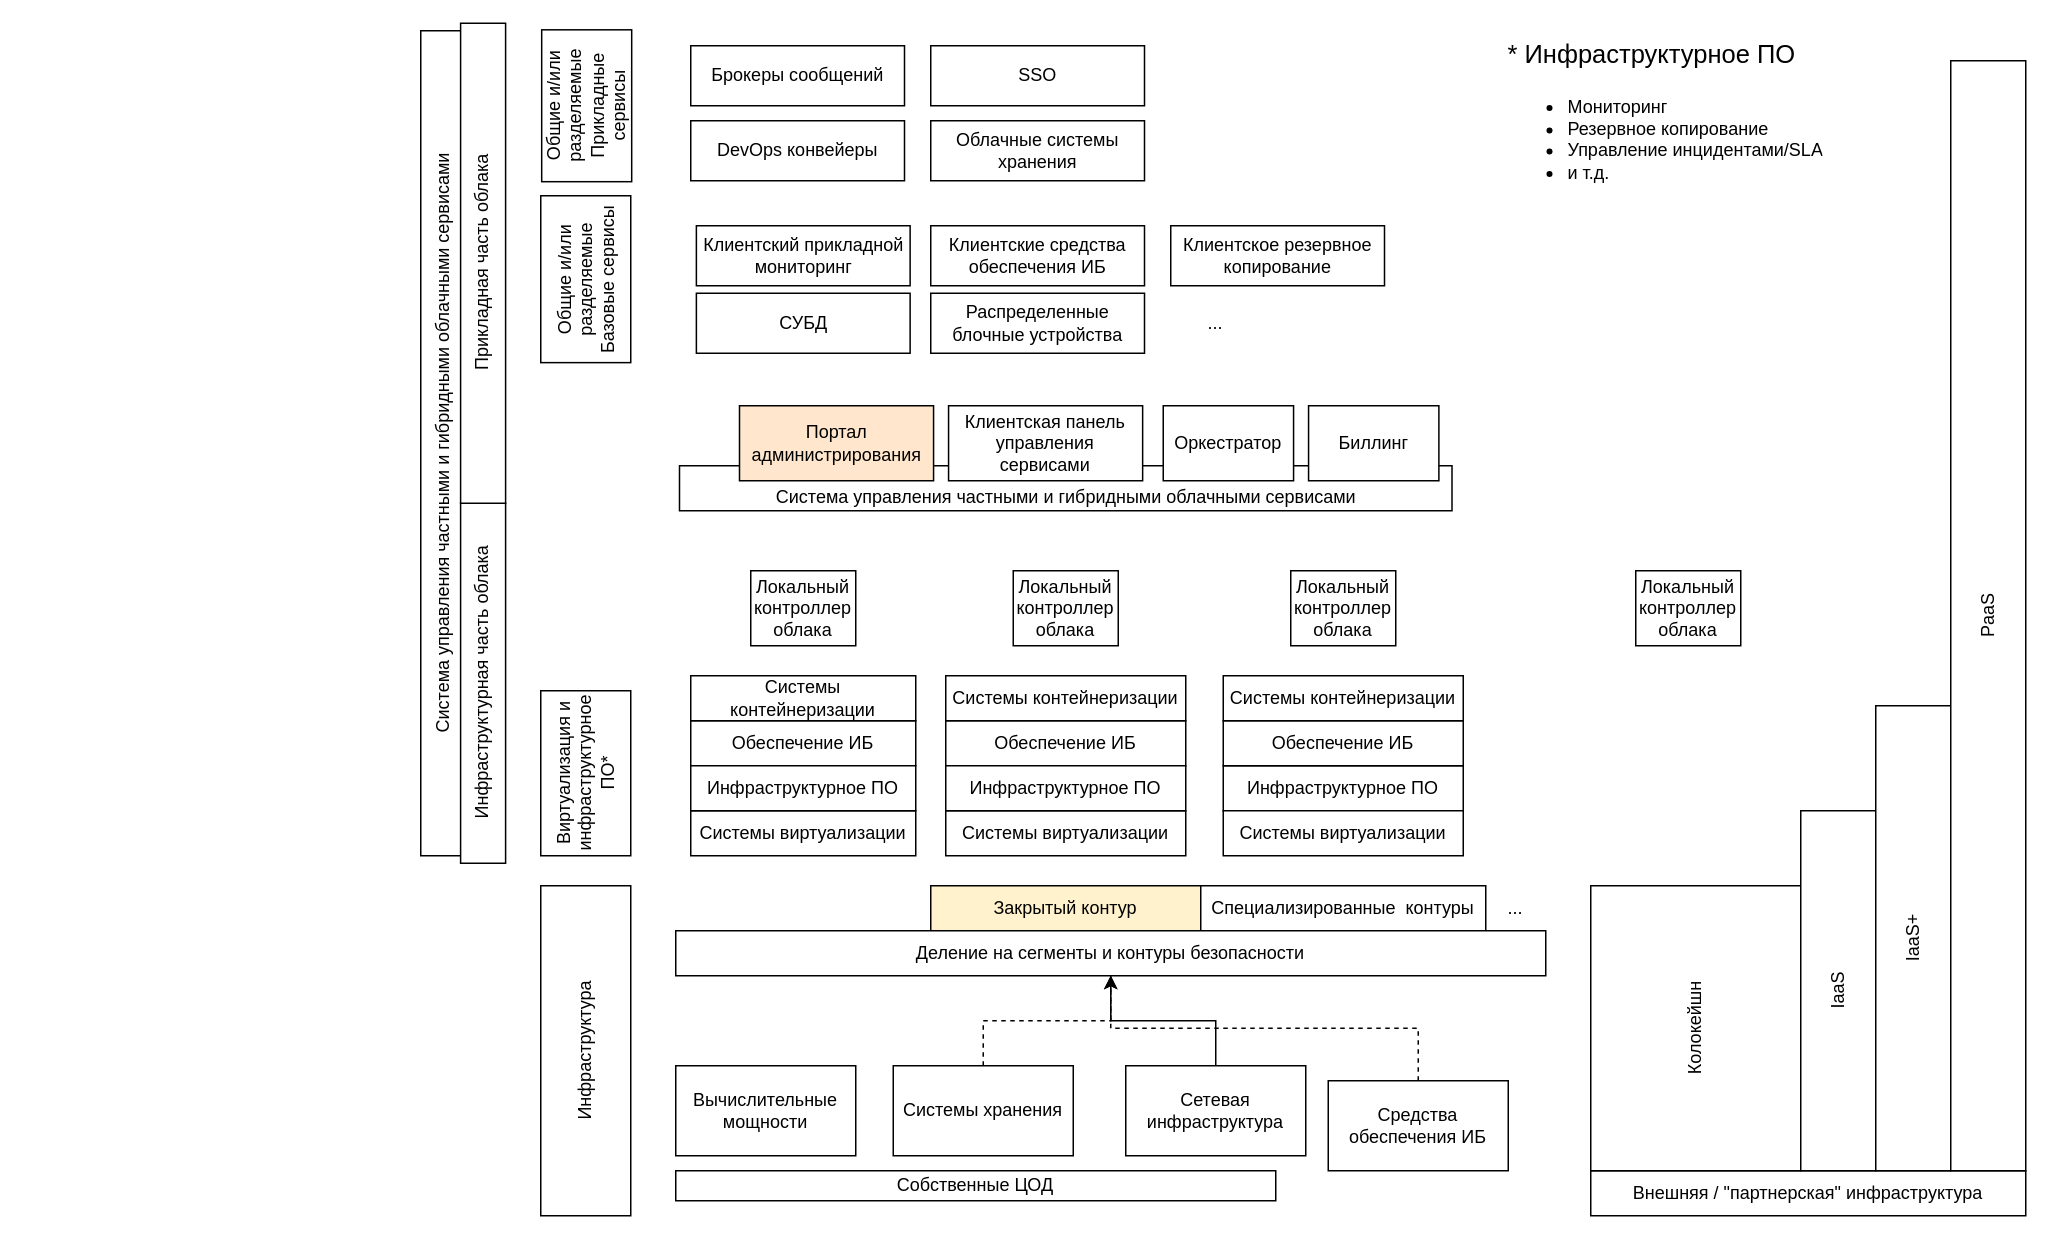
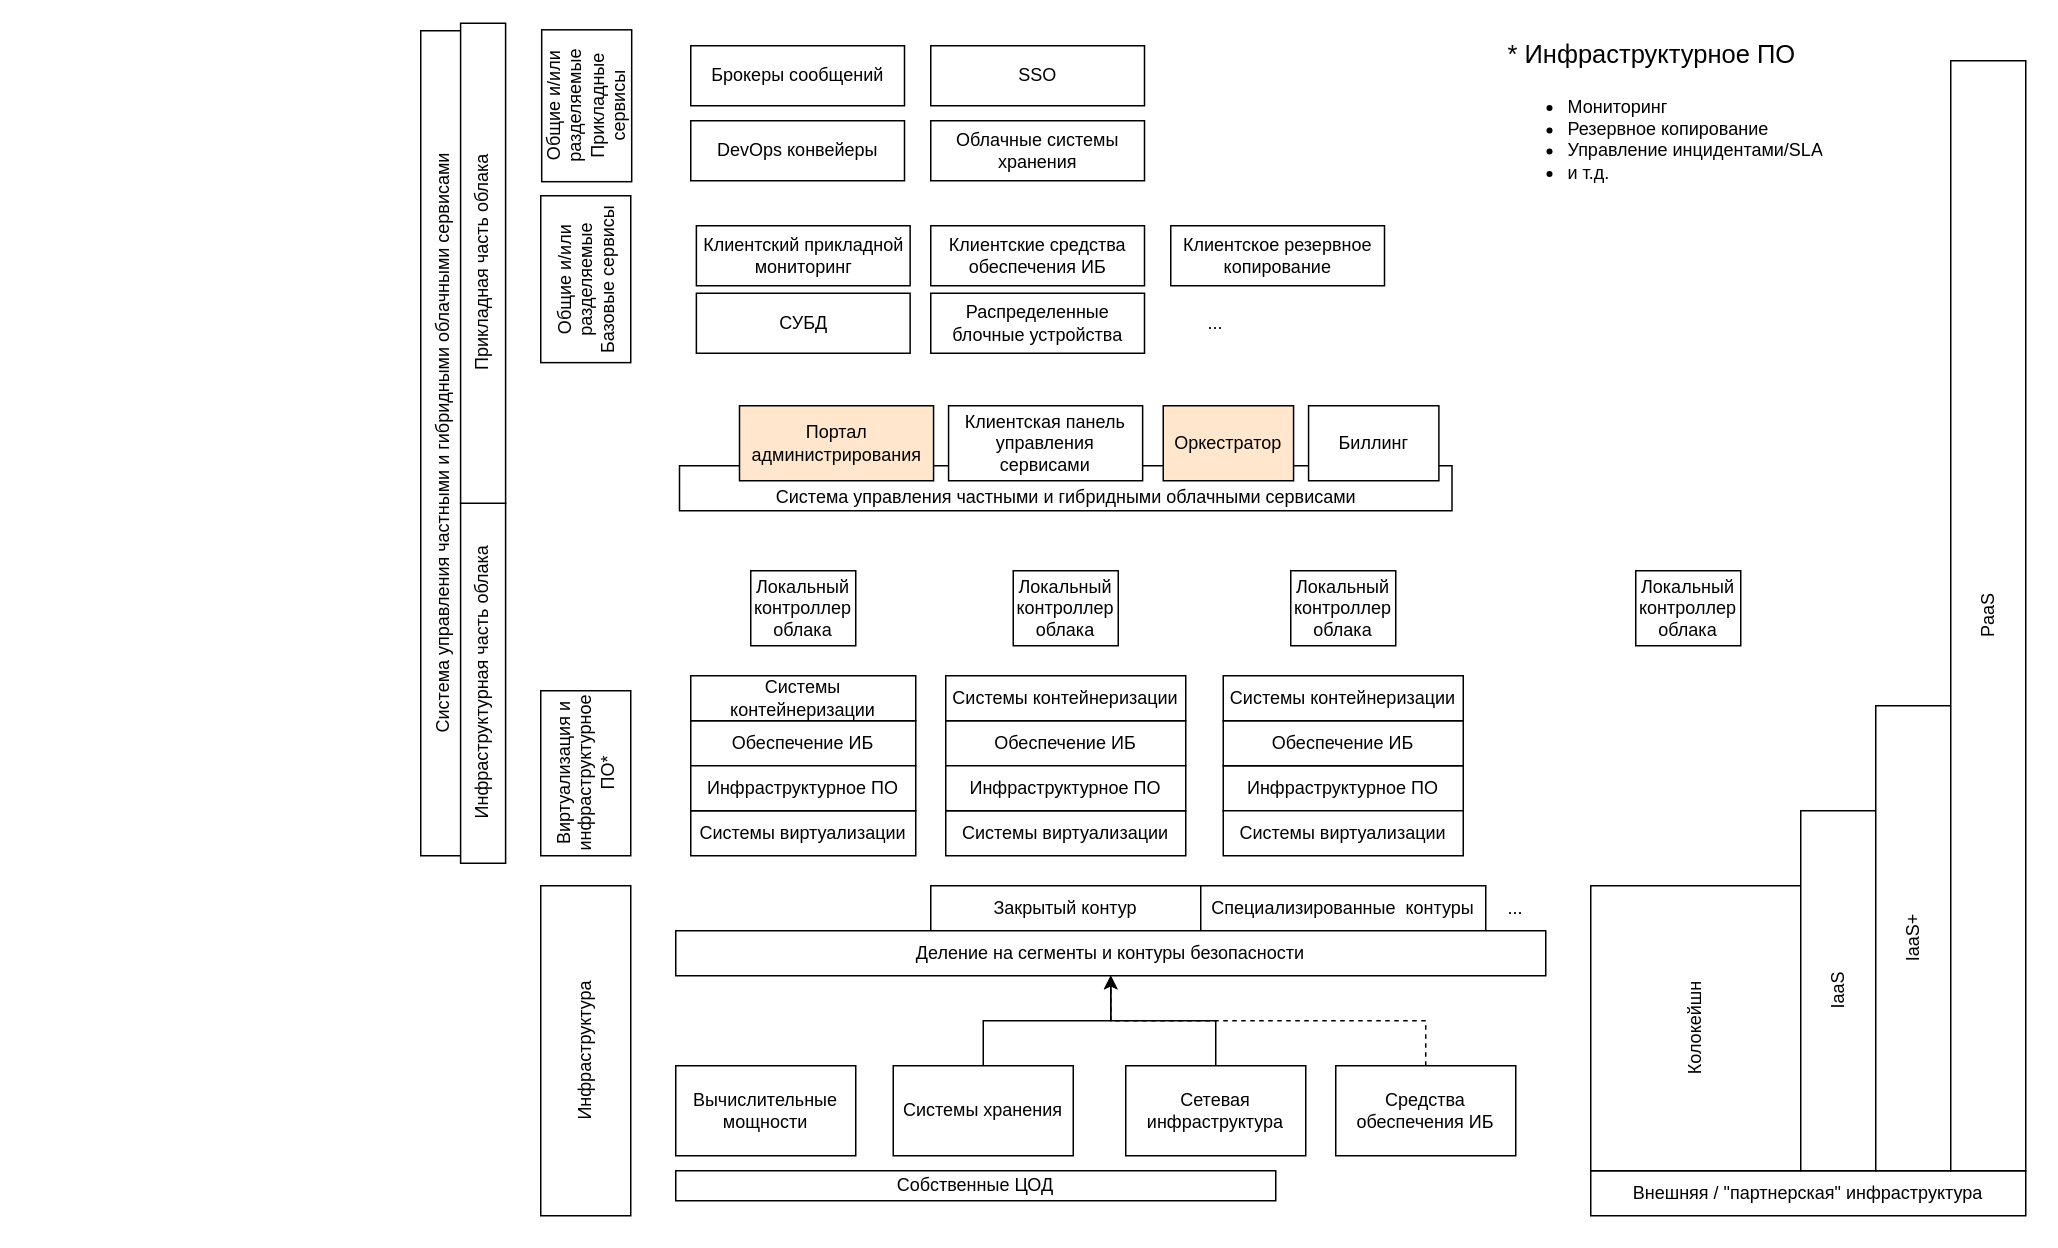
node "Оркестратор": fillcolor #ffffff -> #ffe6cc
node "Закрытый контур": fillcolor #fff2cc -> #ffffff
edge "Системы хранения" -> "Деление на сегменты и контуры безопасности": style dashed -> solid
edge "Деление на сегменты и контуры безопасности" -- "Сетевая инфраструктура": arrowhead none -> classic
node "Средства обеспечения ИБ": moved (1418, 1126) -> (1426, 1111)
